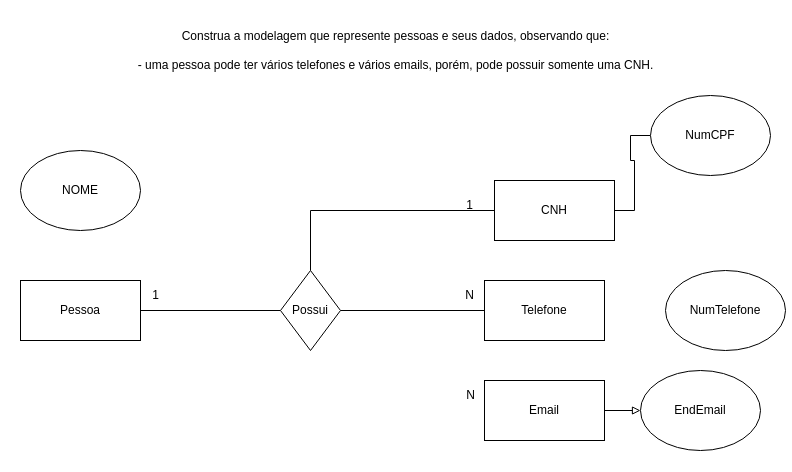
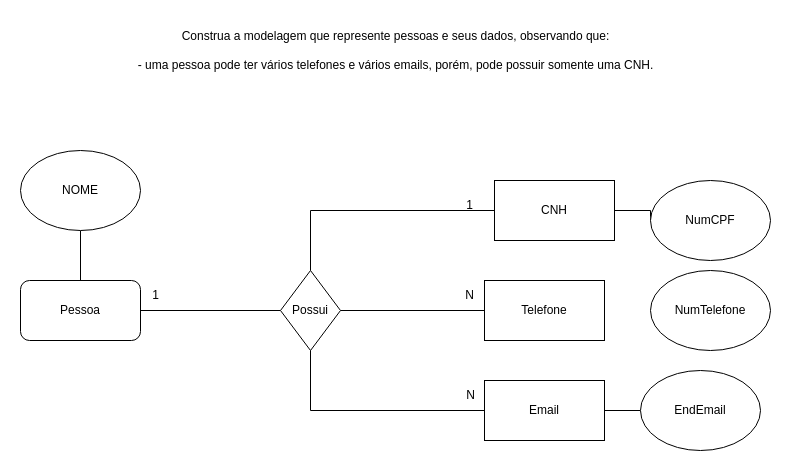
node "NumCPF": moved (711, 136) -> (711, 221)
edge "NOME" -- "Pessoa": added
node "Pessoa": shape rectangle -> rounded rectangle
node "NumTelefone": moved (726, 311) -> (711, 311)
edge "Possui" -- "Email": added
edge "Email" -> "EndEmail": arrowhead block -> none
